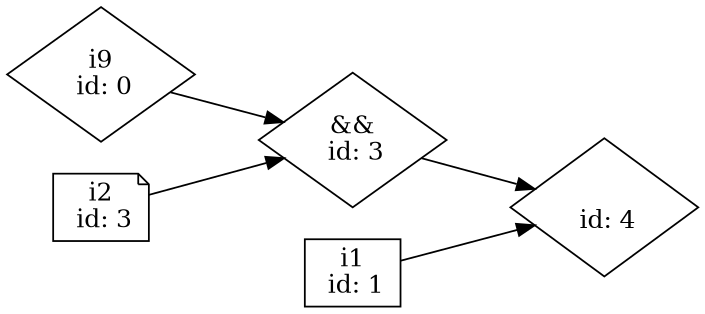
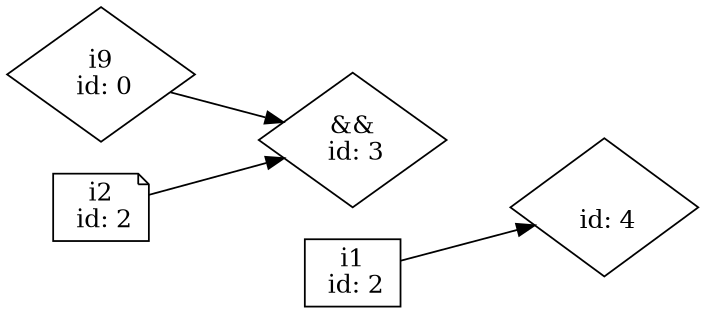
edge "&& id: 3" -> "id: 4": removed
node "i2 id: 3": label "i2 id: 3" -> "i2 id: 2"
node "i1 id: 1": label "i1 id: 1" -> "i1 id: 2"
